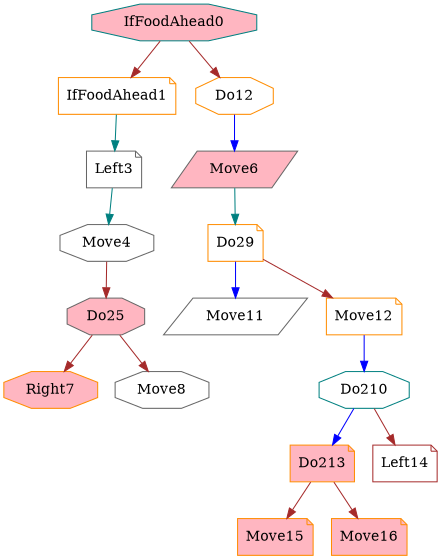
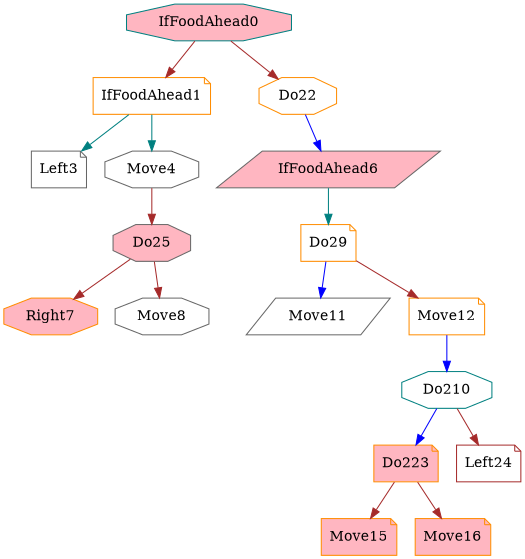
node "Do12": label "Do12" -> "Do22"
node "Move6": label "Move6" -> "IfFoodAhead6"
edge "Left3" -> "Move4": now "IfFoodAhead1" -> "Move4"
node "Do213": label "Do213" -> "Do223"
node "Left14": label "Left14" -> "Left24"
